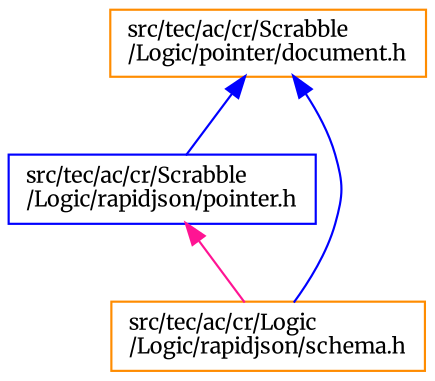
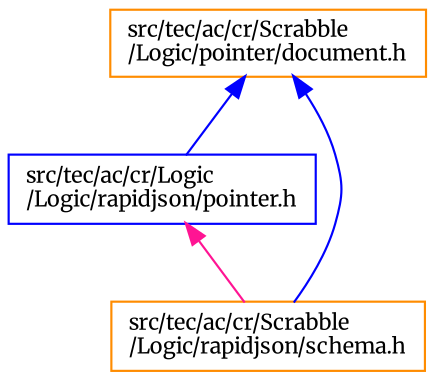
node "src/tec/ac/cr/Scrabble /Logic/rapidjson/pointer.h": label "src/tec/ac/cr/Scrabble /Logic/rapidjson/pointer.h" -> "src/tec/ac/cr/Logic /Logic/rapidjson/pointer.h"
node "src/tec/ac/cr/Logic /Logic/rapidjson/schema.h": label "src/tec/ac/cr/Logic /Logic/rapidjson/schema.h" -> "src/tec/ac/cr/Scrabble /Logic/rapidjson/schema.h"
